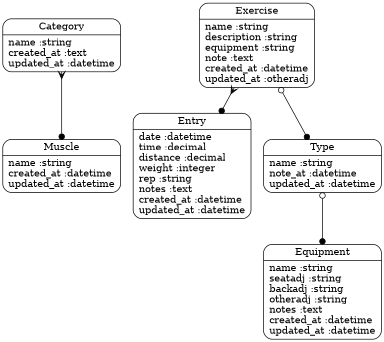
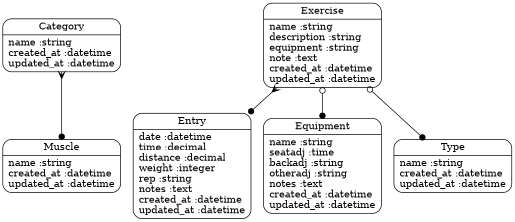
node "Category": text "created_at :text" -> "created_at :datetime"
node "Exercise": text "updated_at :otheradj" -> "updated_at :datetime"
node "Type": text "note_at :datetime" -> "created_at :datetime"
edge "Type" -- "Equipment": now "Exercise" -- "Equipment"
node "Equipment": text "seatadj :string" -> "seatadj :time"
